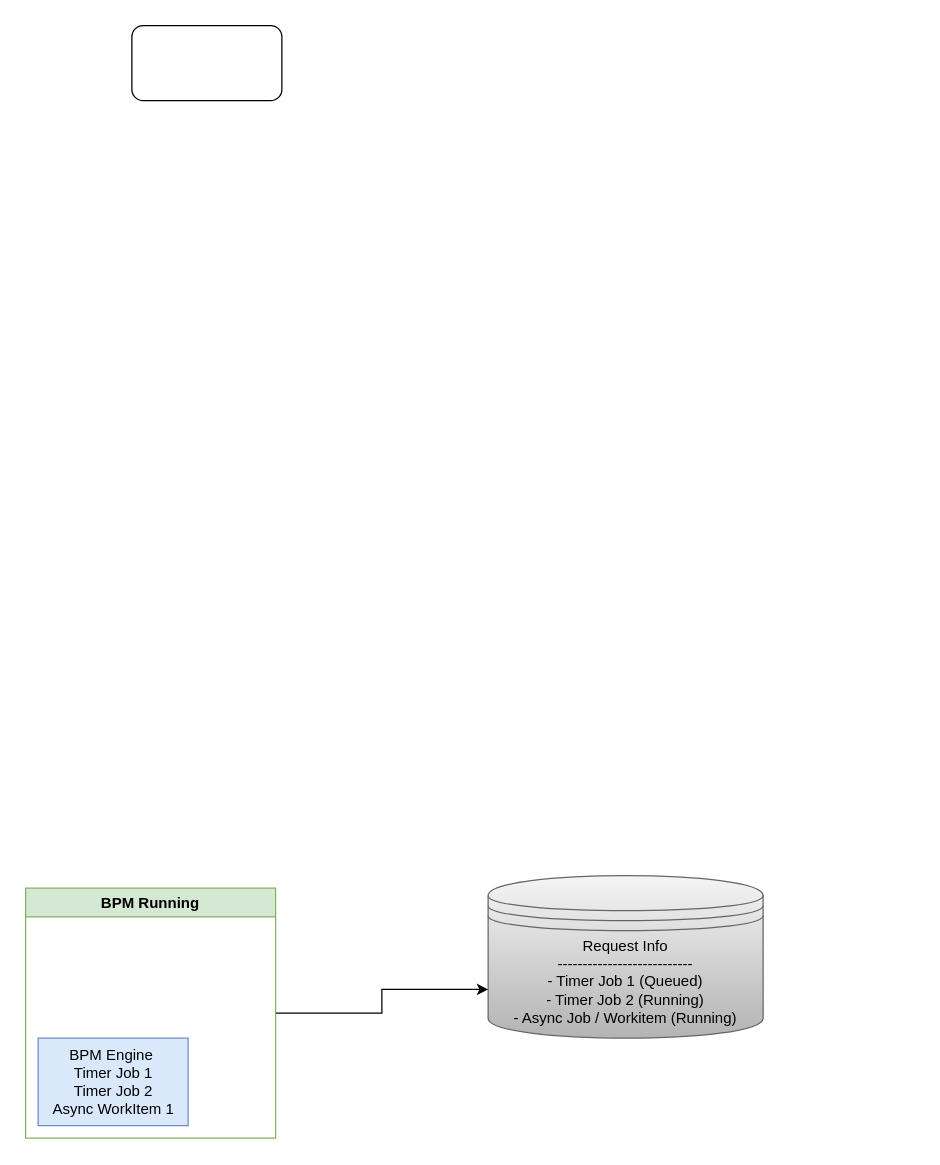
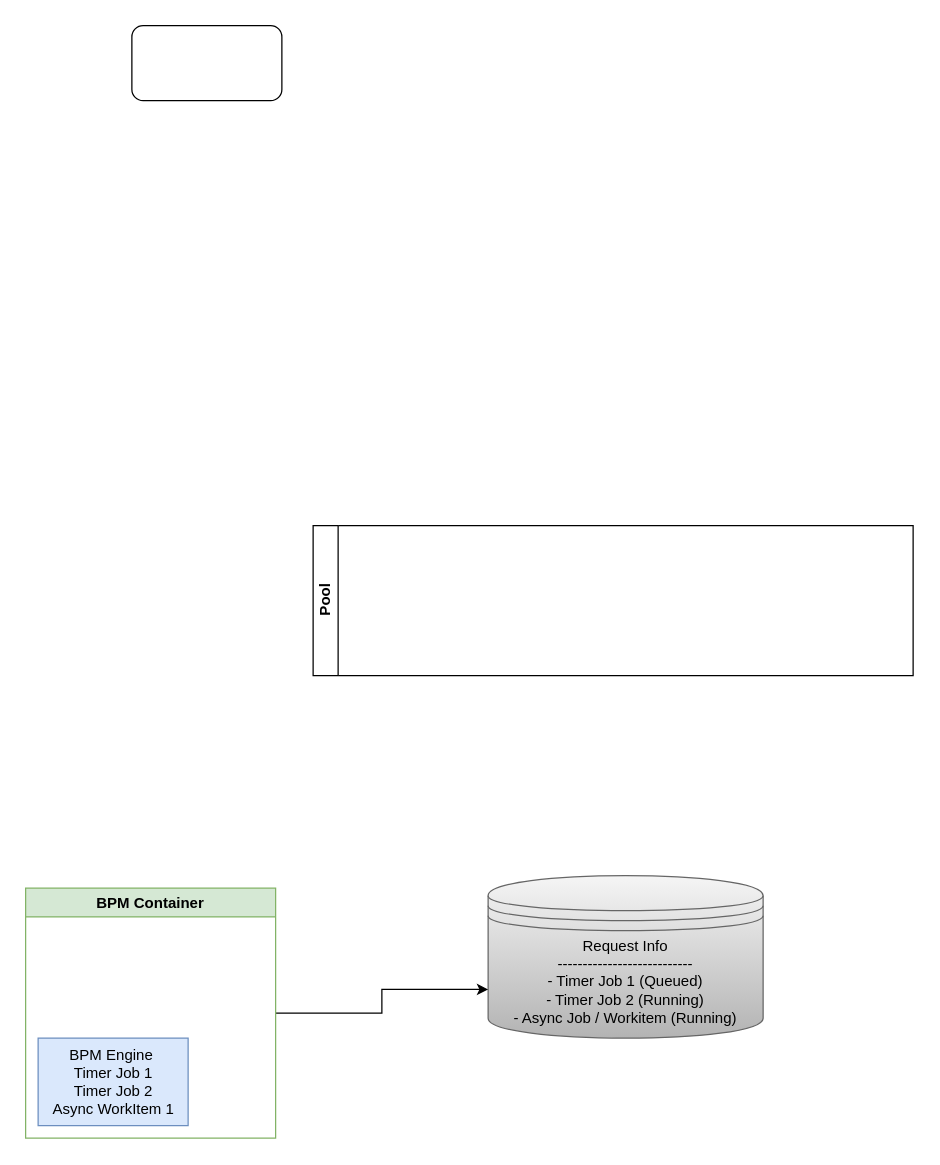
node "Pool": added
node "BPM Running": label "BPM Running" -> "BPM Container"
